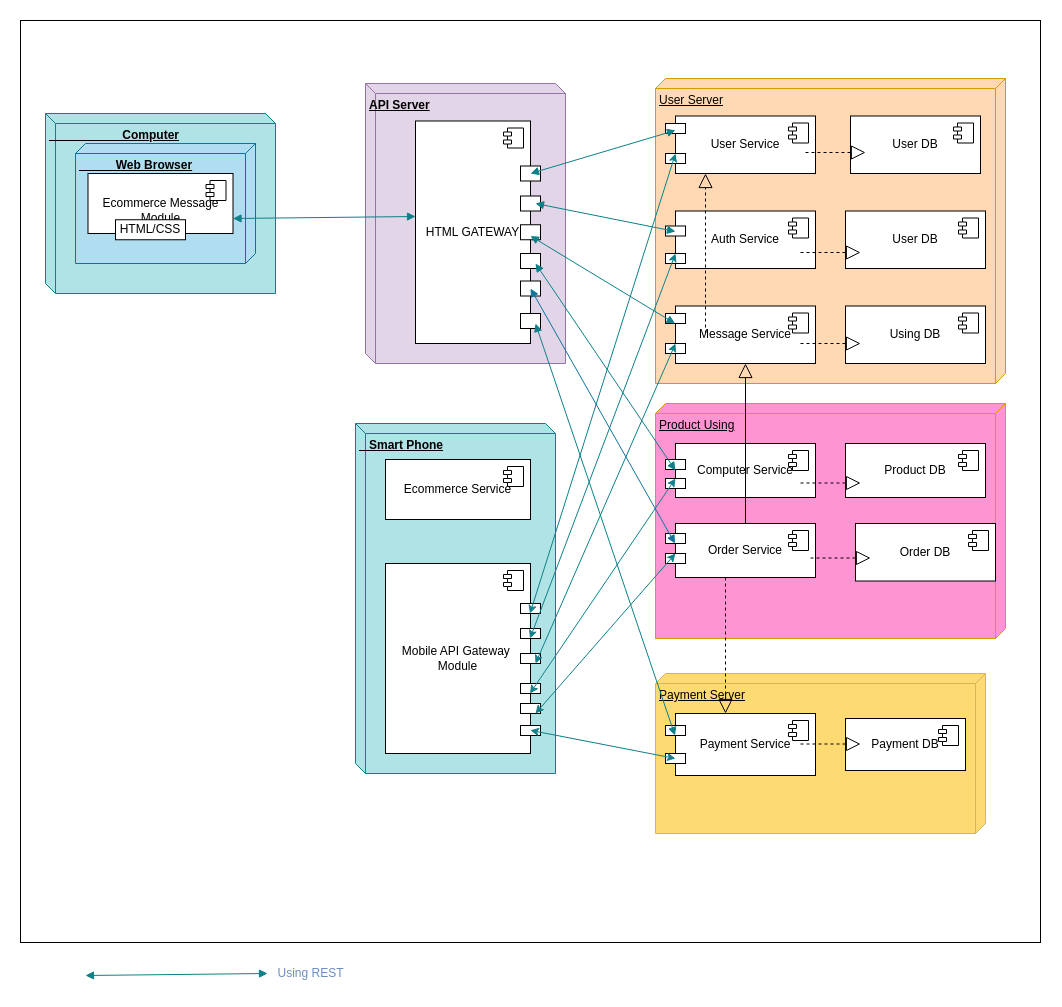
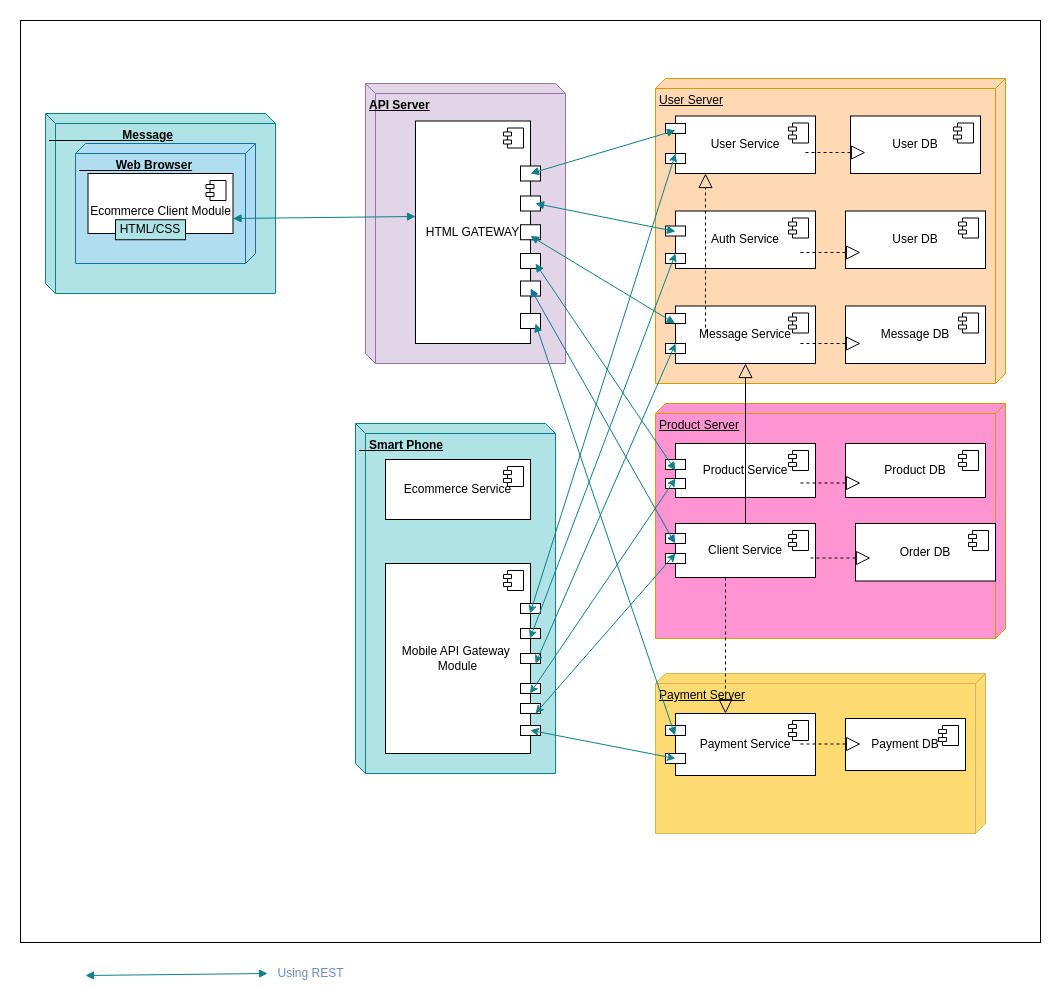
node "Computer": label "Computer" -> "Message"
node "Ecommerce Message Module": label "Ecommerce Message Module" -> "Ecommerce Client Module"
node "HTML/CSS": fillcolor #ffffff -> #b0e3e6
node "Using DB": label "Using DB" -> "Message DB"
node "Product Using": label "Product Using" -> "Product Server"
node "Computer Service": label "Computer Service" -> "Product Service"
node "Order Service": label "Order Service" -> "Client Service"
